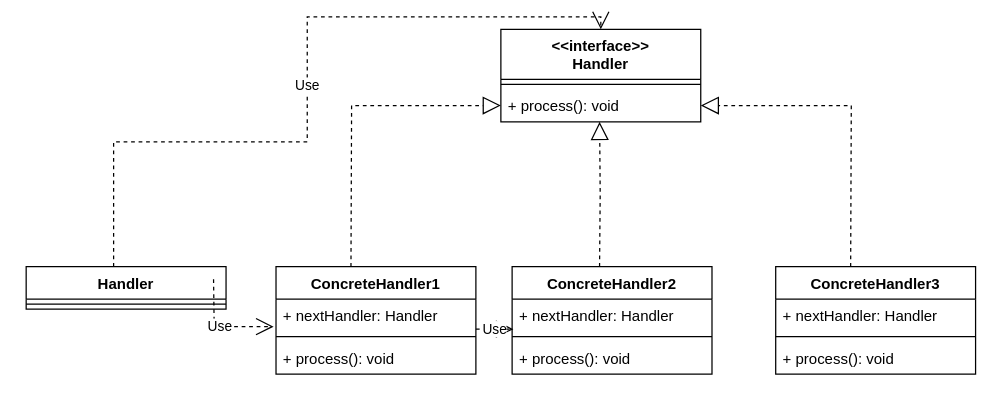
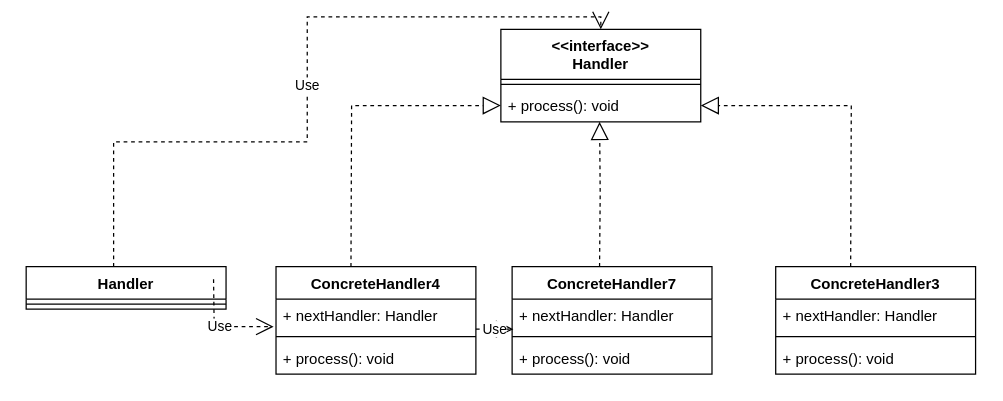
node "ConcreteHandler1": label "ConcreteHandler1" -> "ConcreteHandler4"
node "ConcreteHandler2": label "ConcreteHandler2" -> "ConcreteHandler7"
